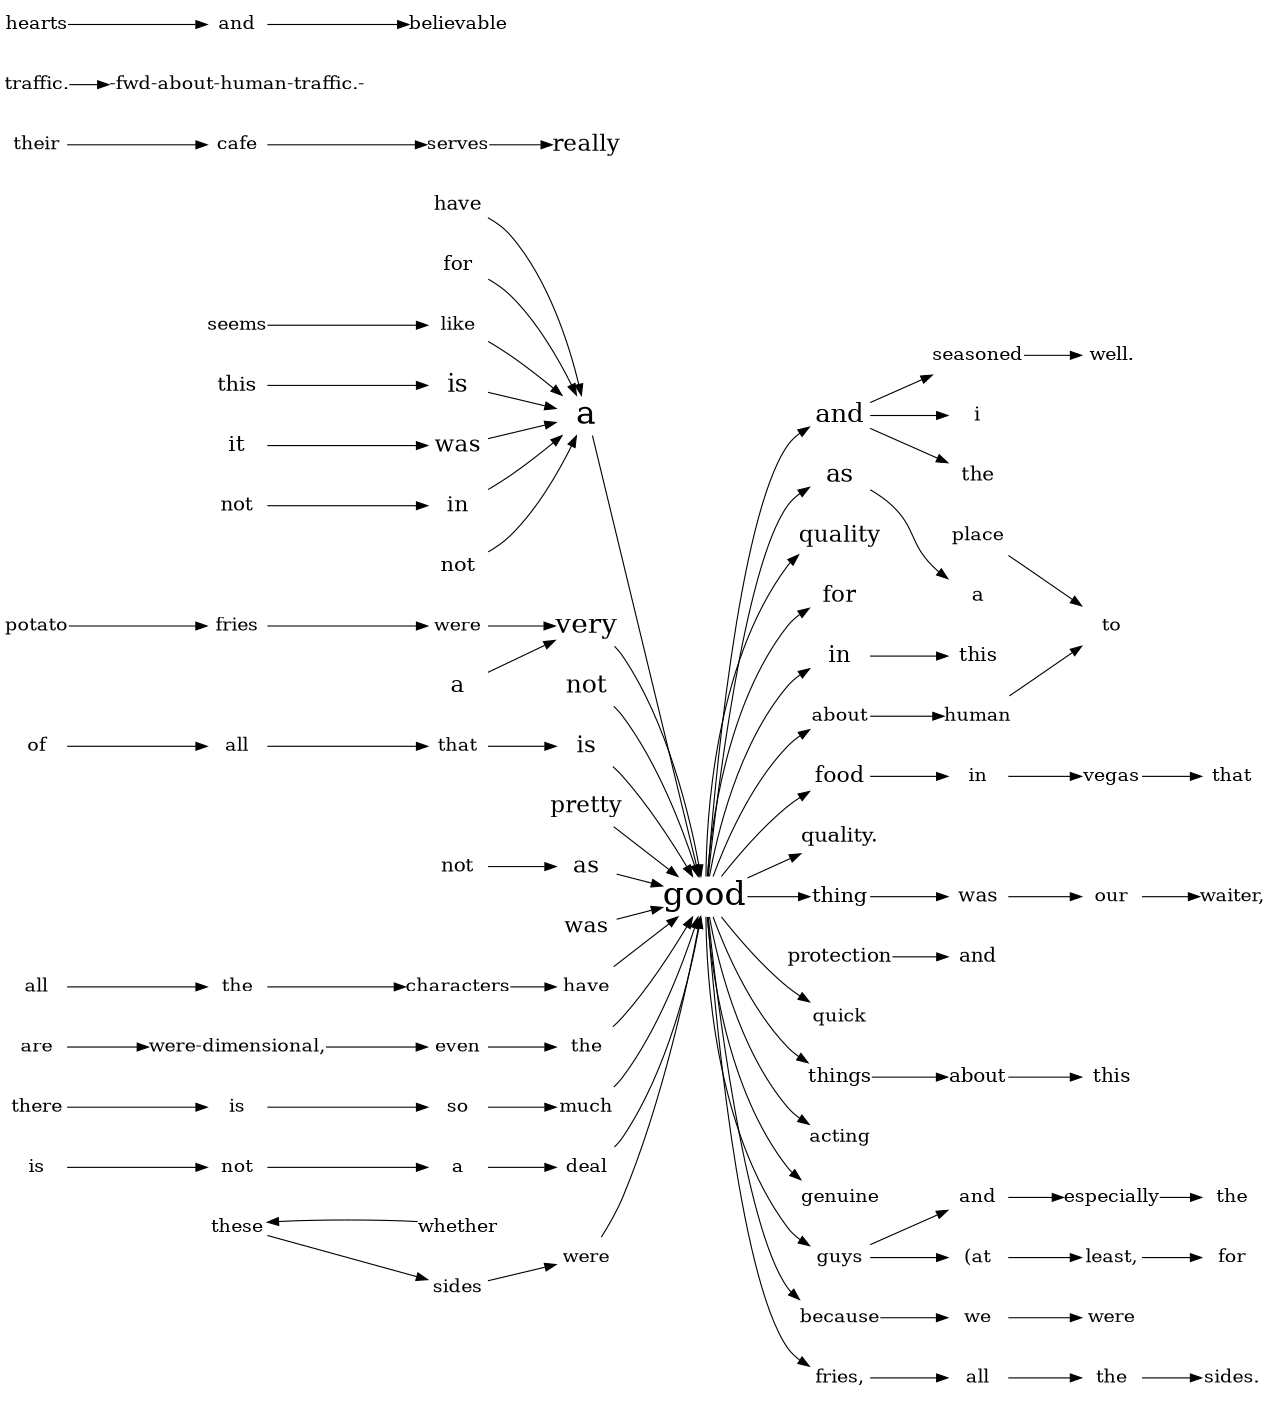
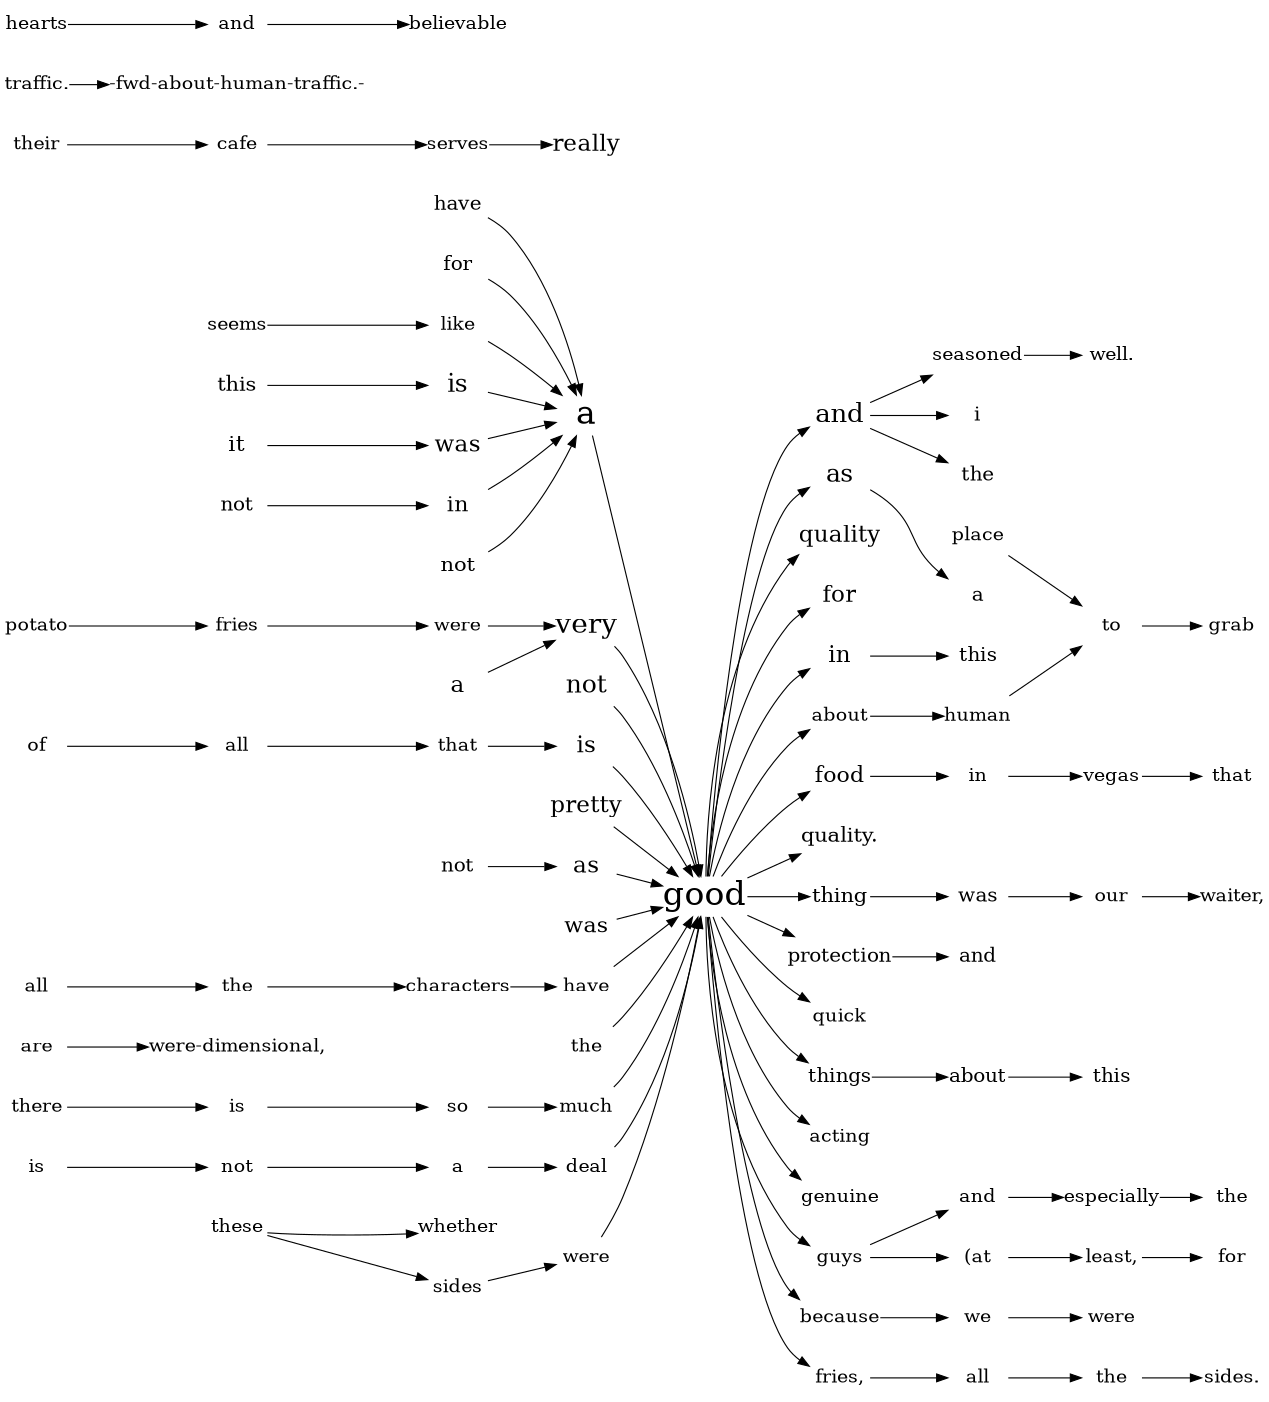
node "grab": added
edge "good" -> "protection": added
node "even": removed
edge "whether" -> "these": reversed
